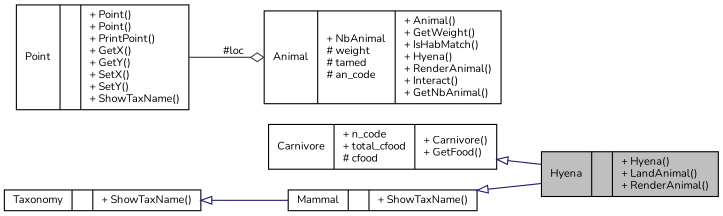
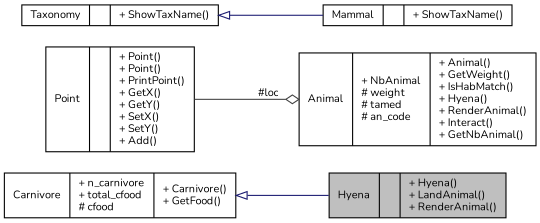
node "Point": text "+ ShowTaxName()" -> "+ Add()"
node "Carnivore": text "+ n_code" -> "+ n_carnivore"
edge "Hyena" -> "Mammal": removed
